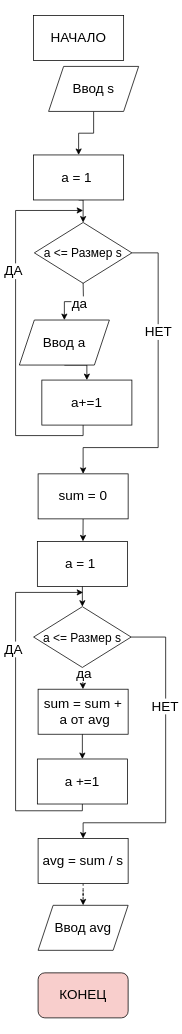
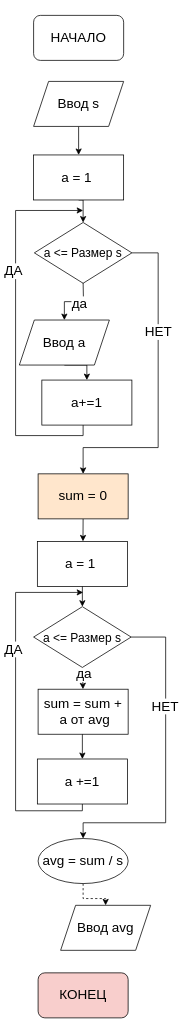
node "НАЧАЛО": shape rectangle -> rounded rectangle
node "Ввод s": moved (93, 89) -> (78, 104)
node "sum = 0": fillcolor #ffffff -> #ffe6cc
node "avg = sum / s": shape rectangle -> ellipse
node "Ввод avg": moved (83, 927) -> (105, 927)
